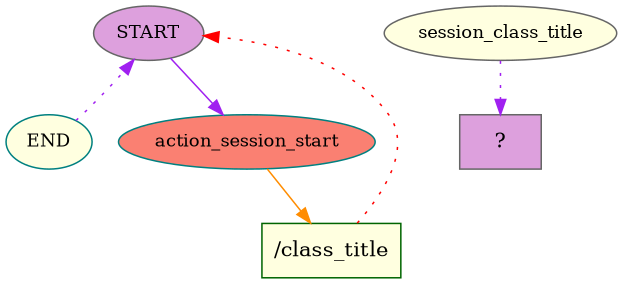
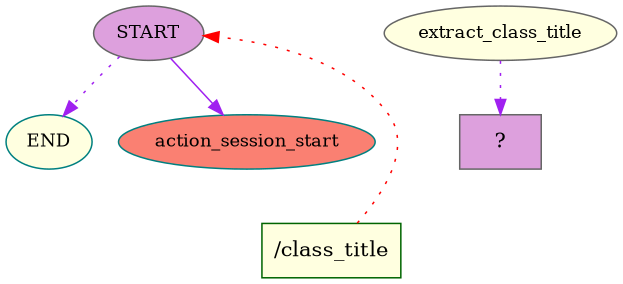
node "session_class_title": label "session_class_title" -> "extract_class_title"
edge "END" -> "START": reversed
edge "action_session_start" -> "/class_title": removed
